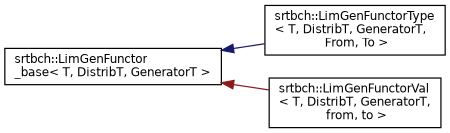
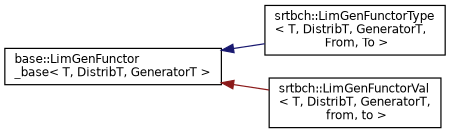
node "srtbch::LimGenFunctor _base< T, DistribT, GeneratorT >": label "srtbch::LimGenFunctor _base< T, DistribT, GeneratorT >" -> "base::LimGenFunctor _base< T, DistribT, GeneratorT >"
